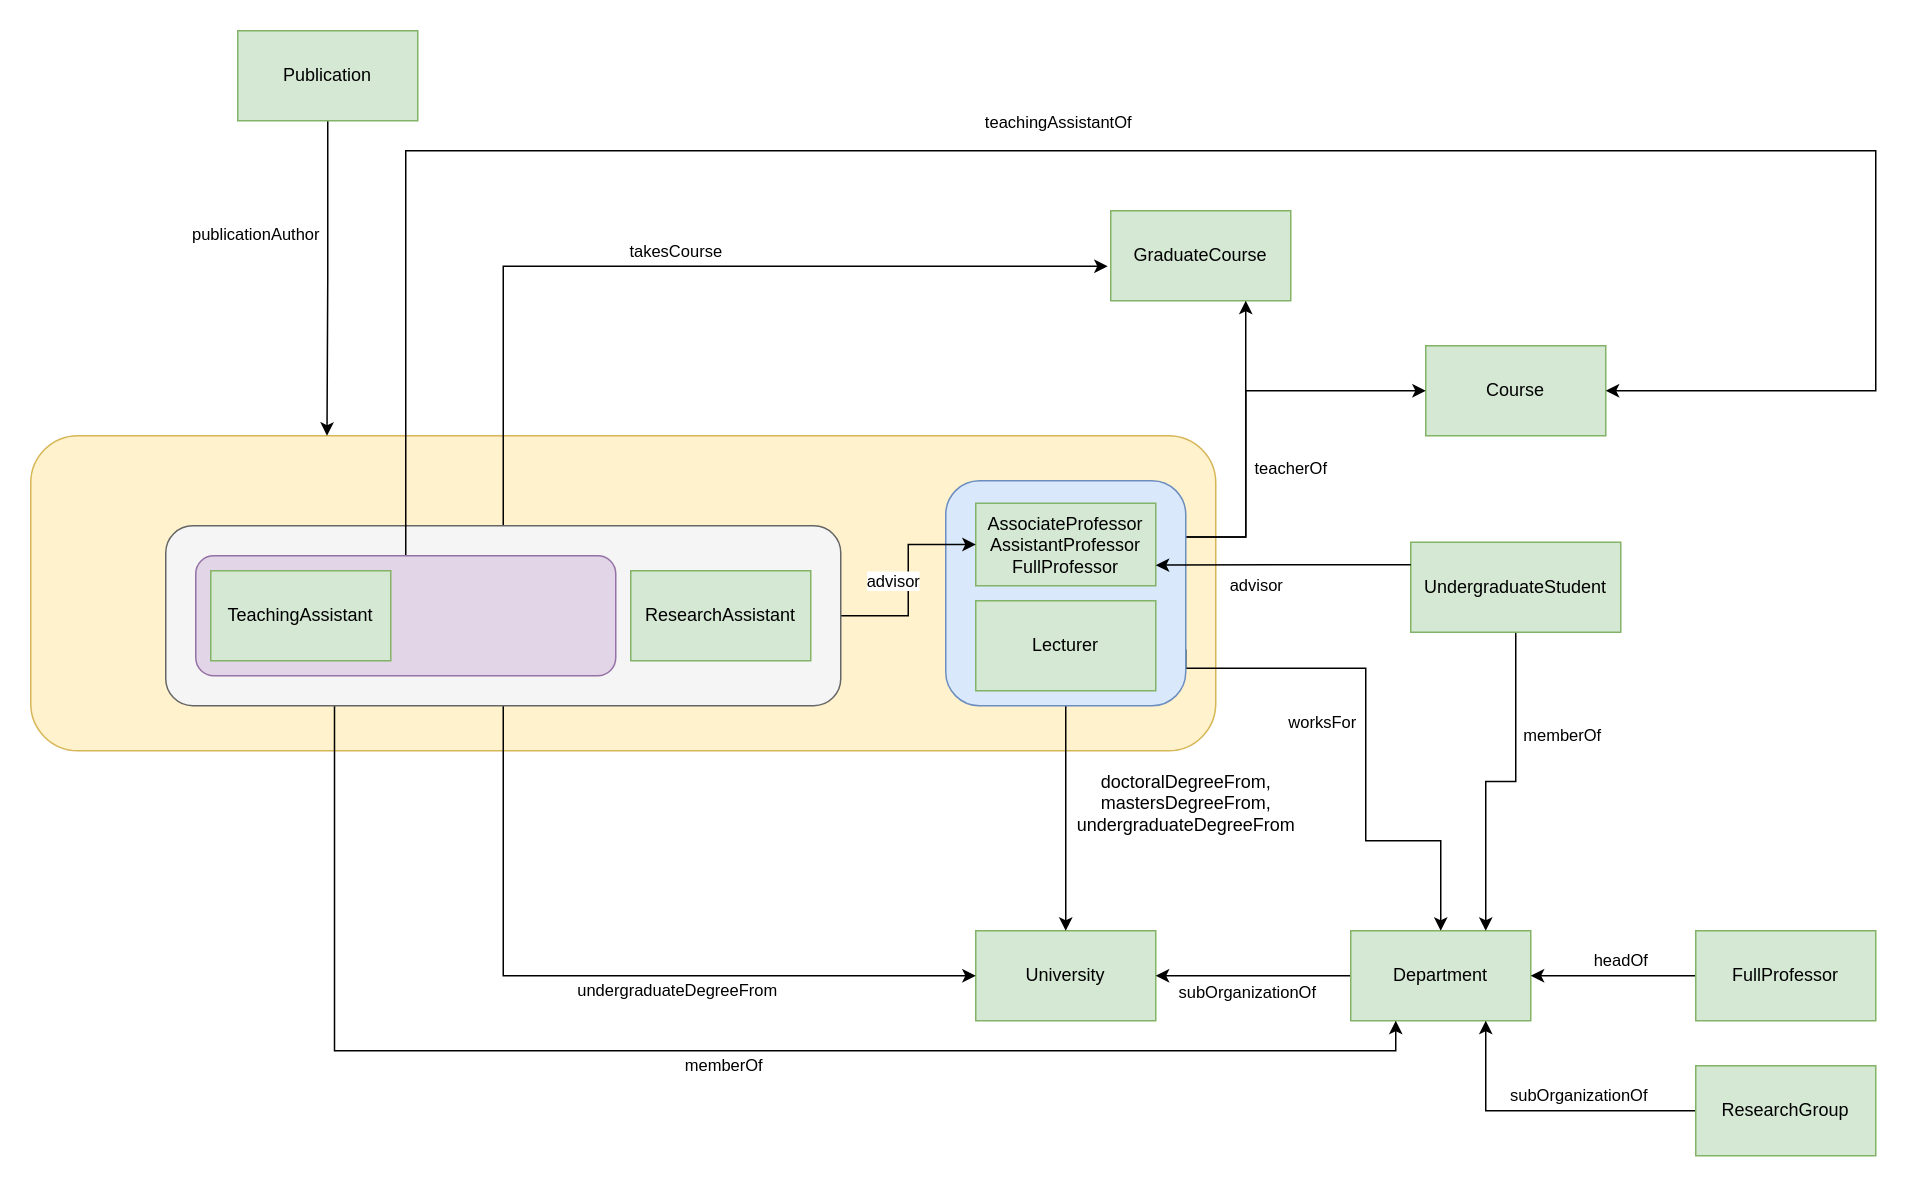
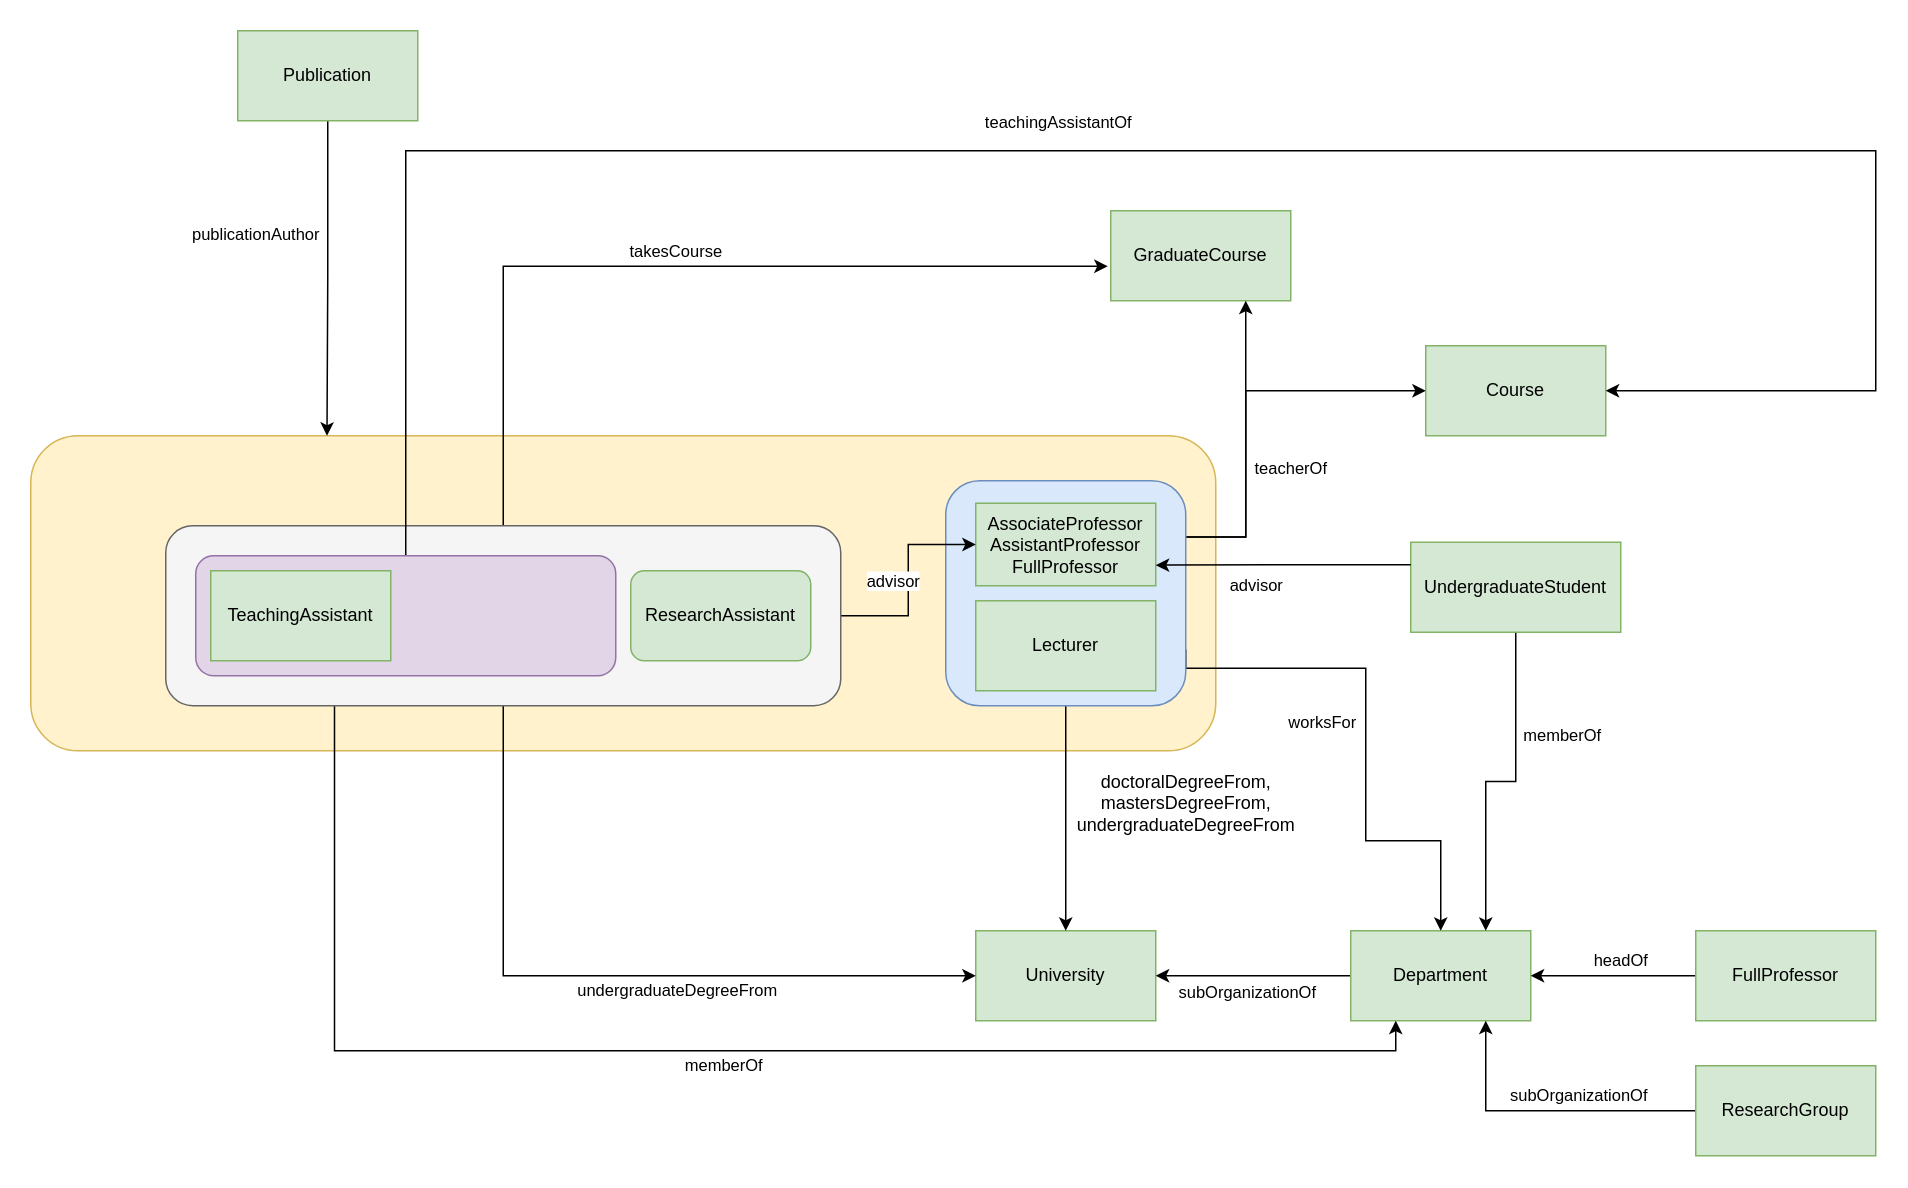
node "ResearchAssistant": shape rectangle -> rounded rectangle
